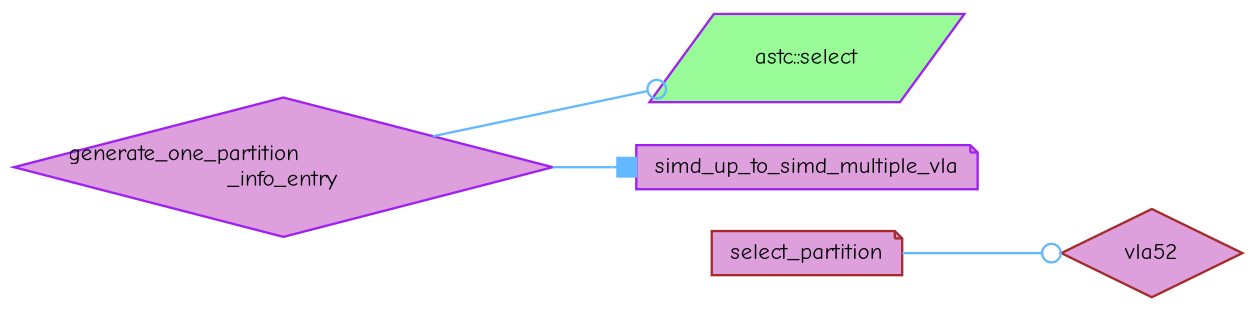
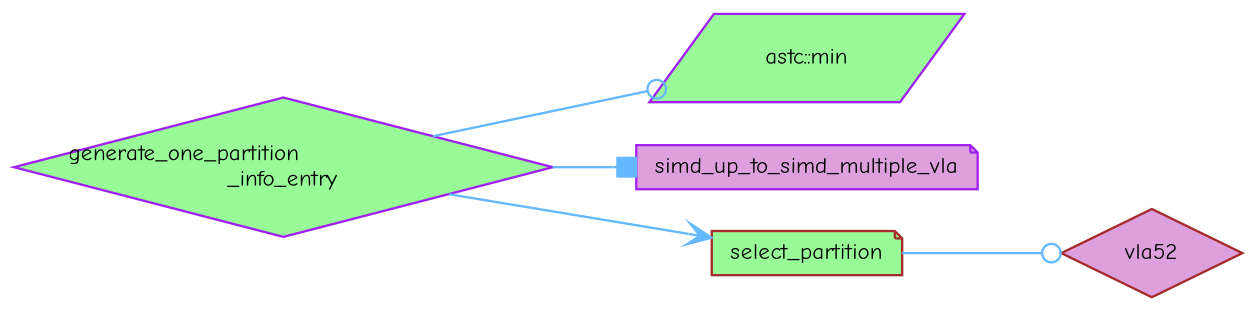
node "astc::select": label "astc::select" -> "astc::min"
node "generate_one_partition _info_entry": fillcolor plum -> palegreen
edge "generate_one_partition _info_entry" -> "select_partition": added
node "select_partition": fillcolor plum -> palegreen
